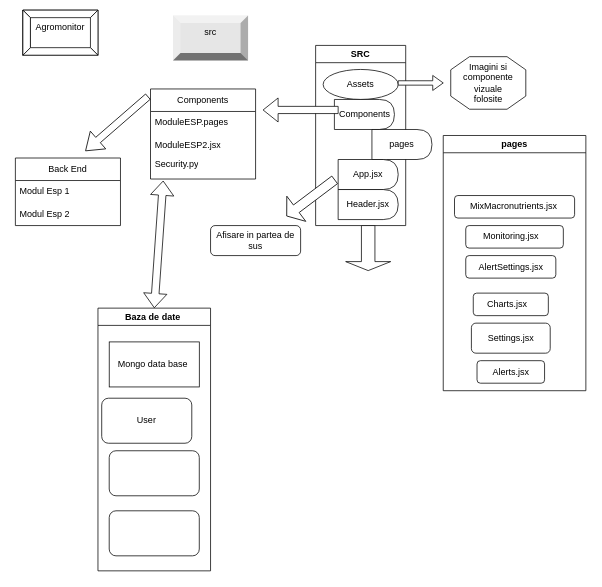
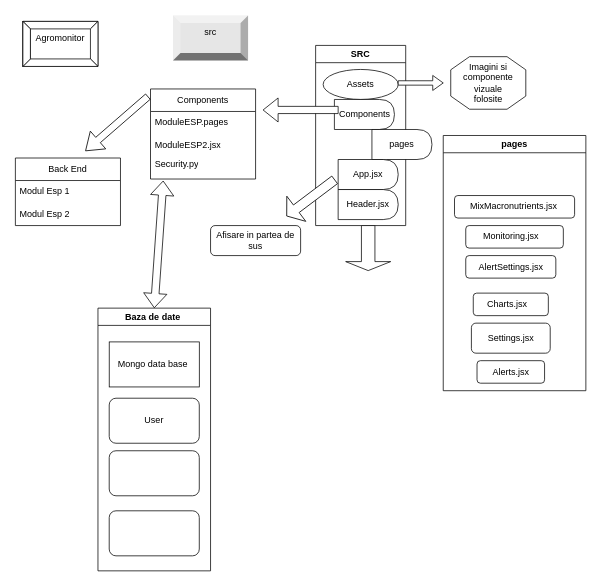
node "Agromonitor": moved (60, 33) -> (60, 44)
node "User": moved (147, 420) -> (154, 420)
